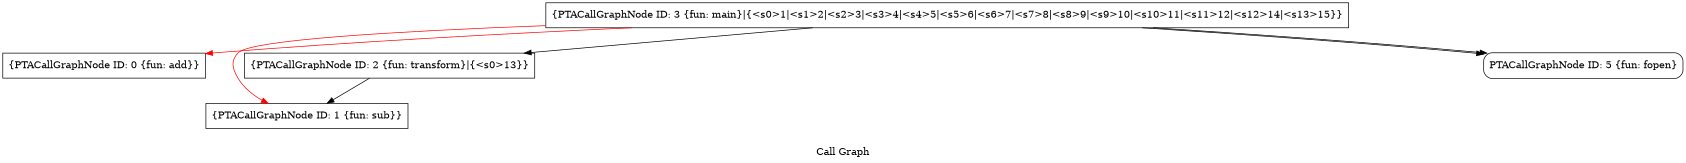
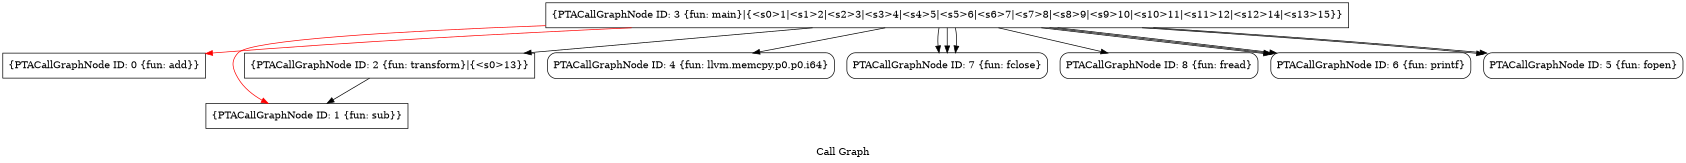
node "PTACallGraphNode ID: 4 {fun: llvm.memcpy.p0.p0.i64}": added
node "PTACallGraphNode ID: 7 {fun: fclose}": added
node "PTACallGraphNode ID: 8 {fun: fread}": added
node "PTACallGraphNode ID: 6 {fun: printf}": added
